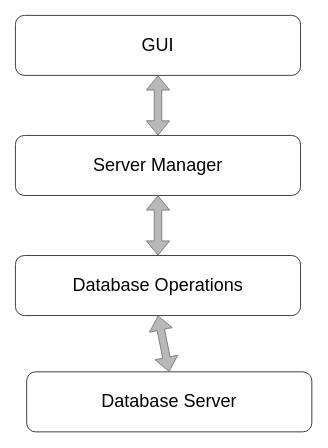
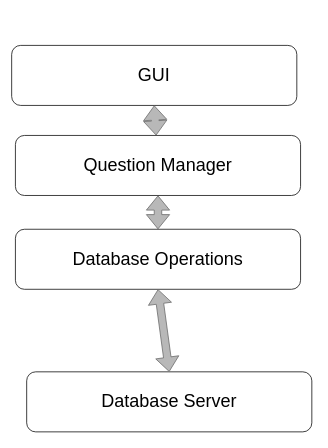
node "GUI": moved (158, 45) -> (154, 75)
node "Server Manager": label "Server Manager" -> "Question Manager"
node "Database Operations": moved (158, 285) -> (158, 259)
